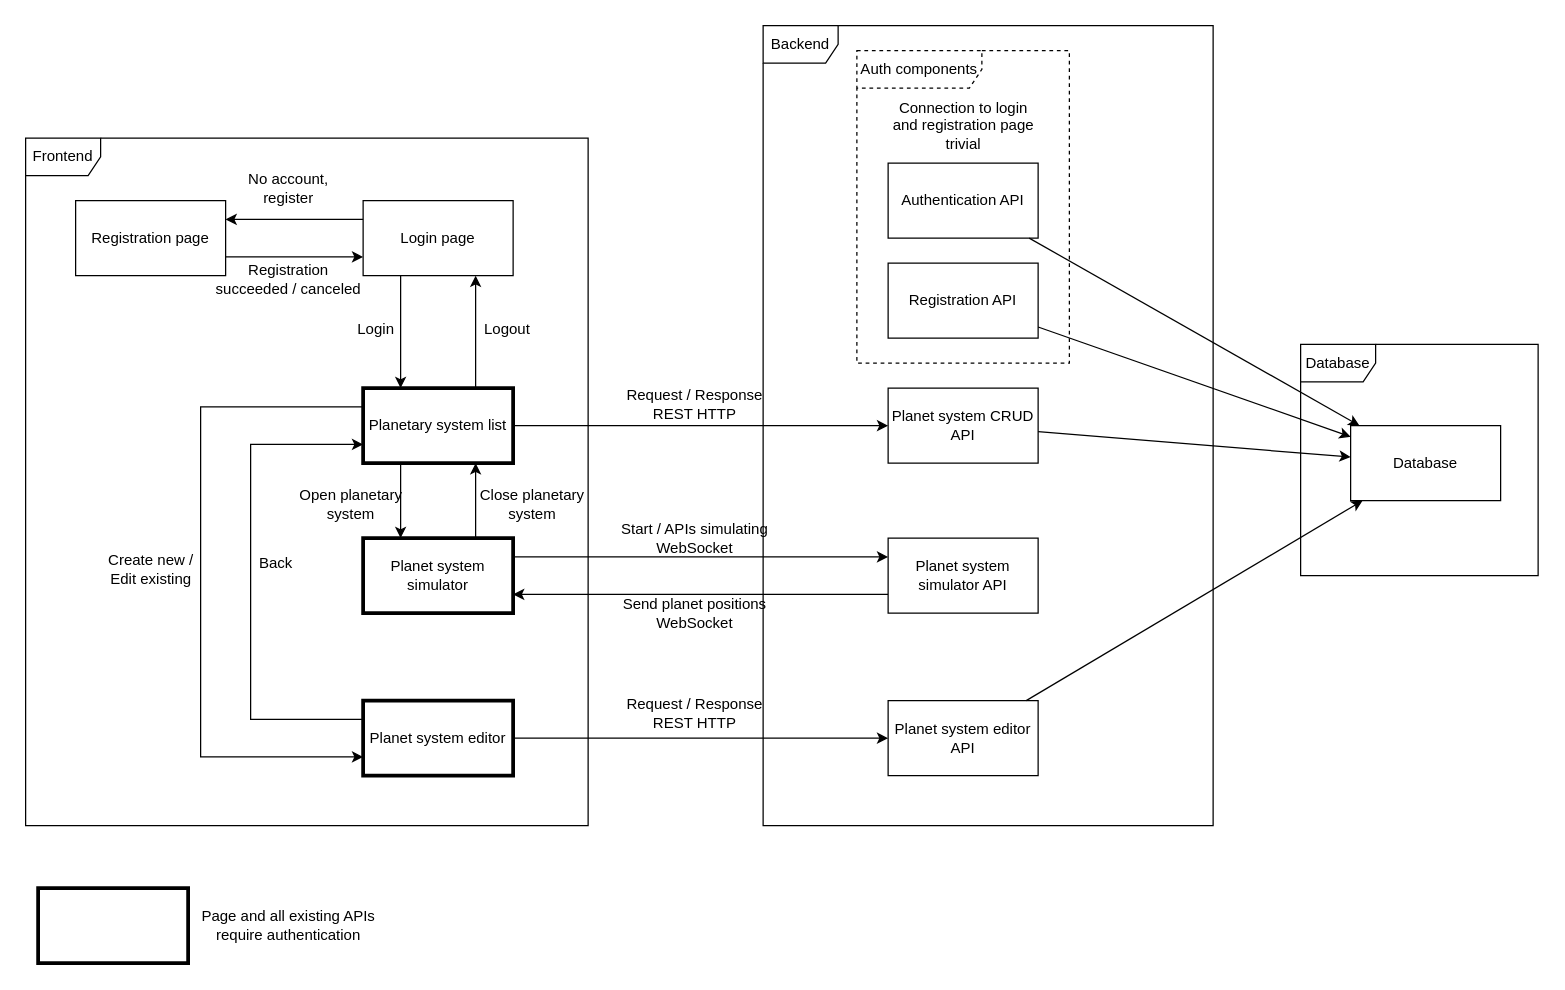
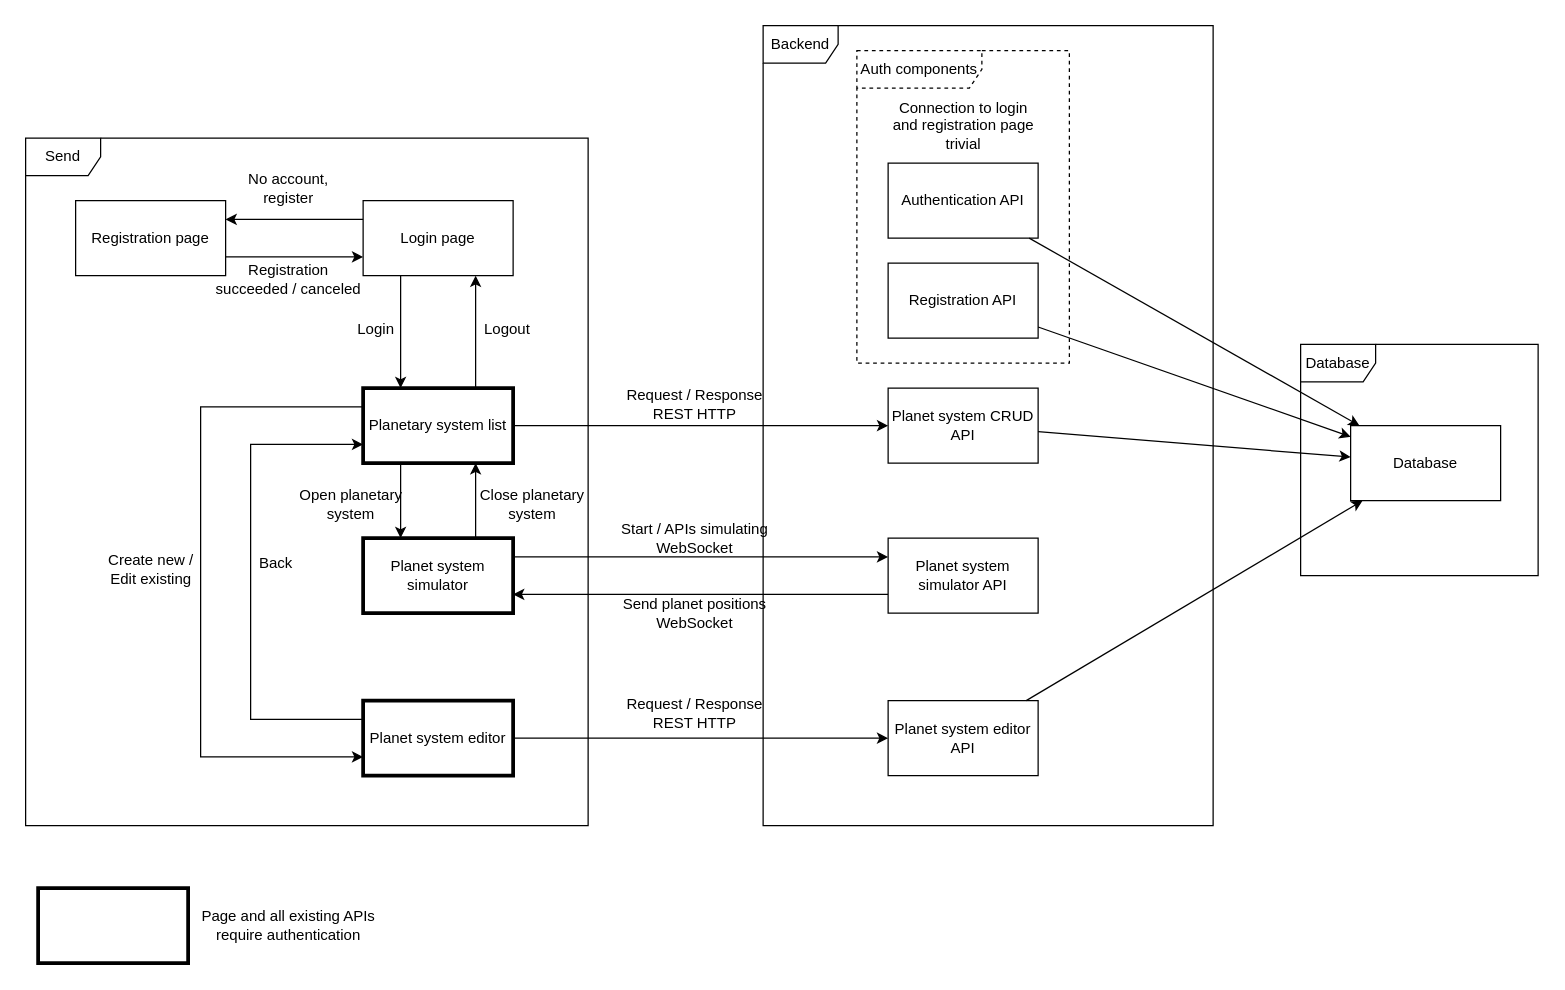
node "Frontend": label "Frontend" -> "Send"
